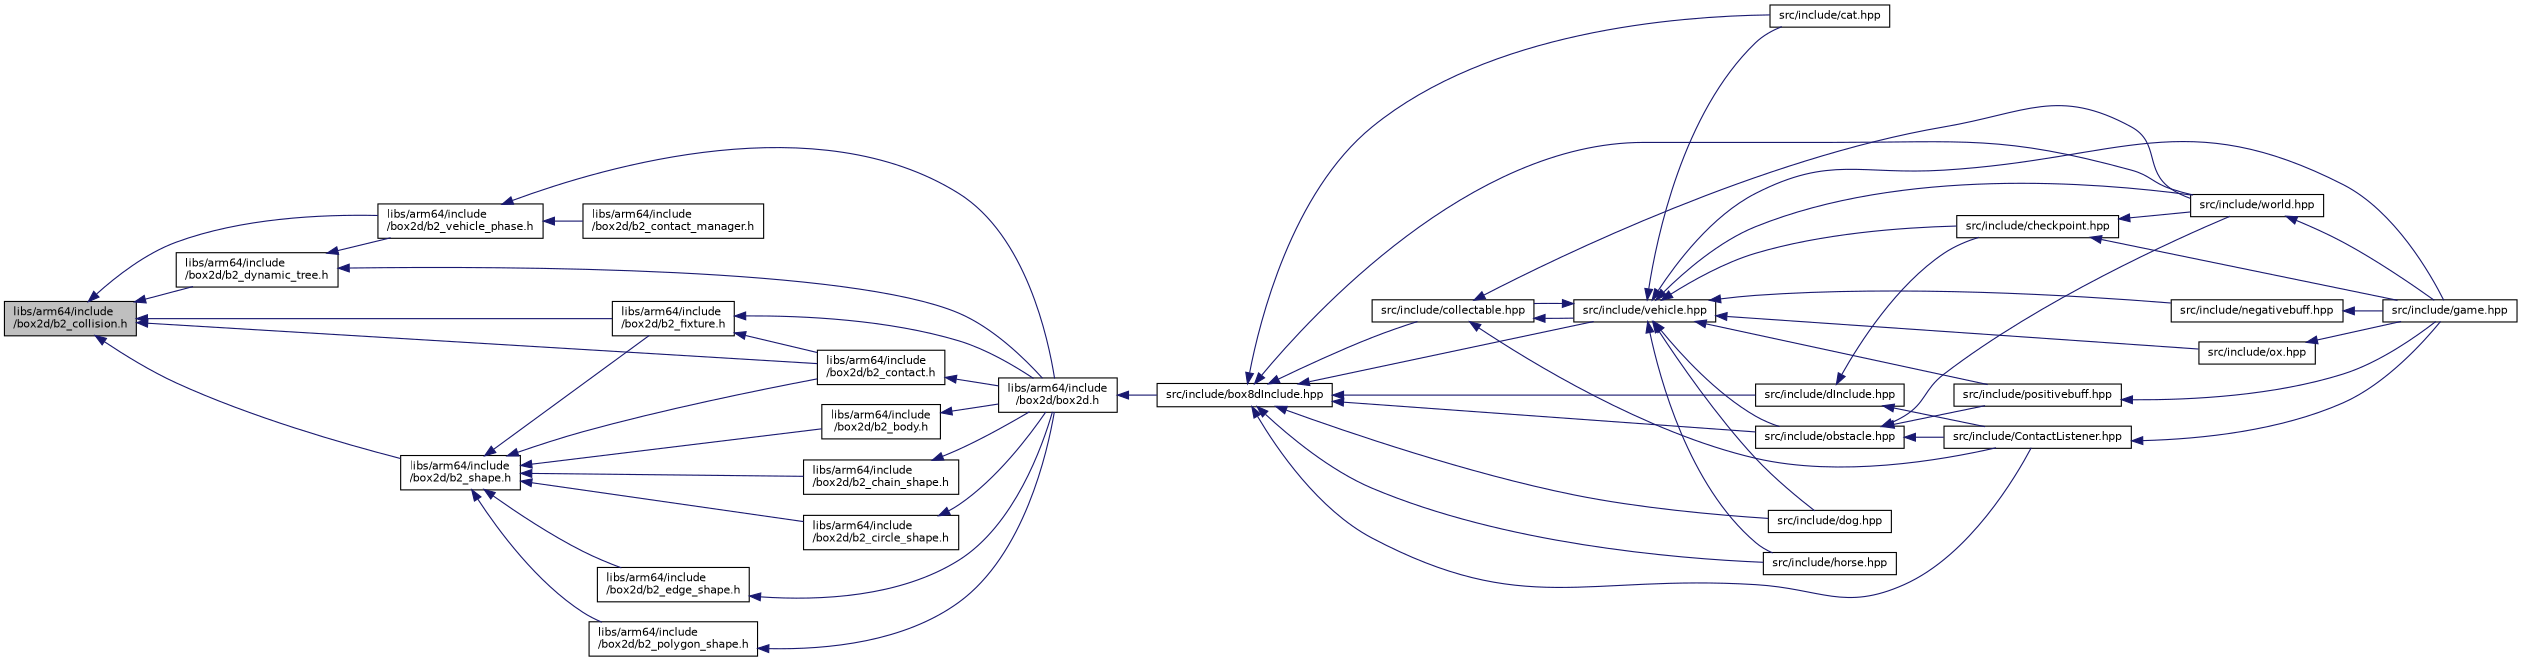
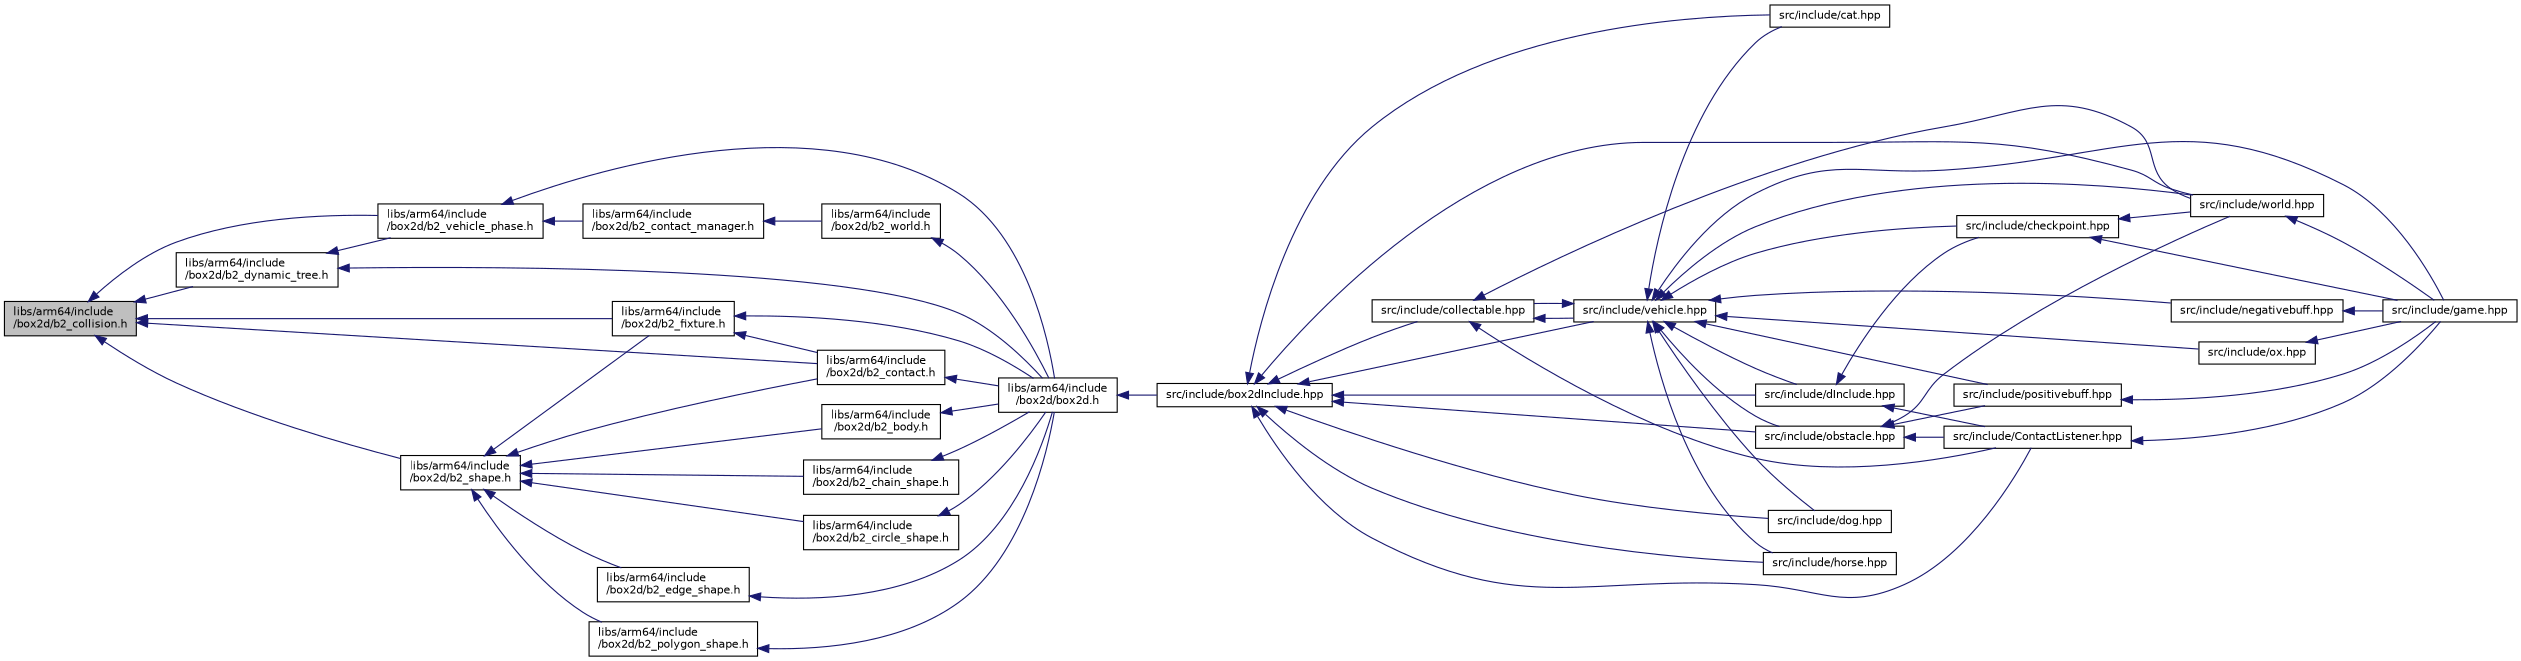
node "libs/arm64/include /box2d/b2_world.h": added
edge "src/include/dInclude.hpp" -> "src/include/vehicle.hpp": added
node "src/include/box8dInclude.hpp": label "src/include/box8dInclude.hpp" -> "src/include/box2dInclude.hpp"
